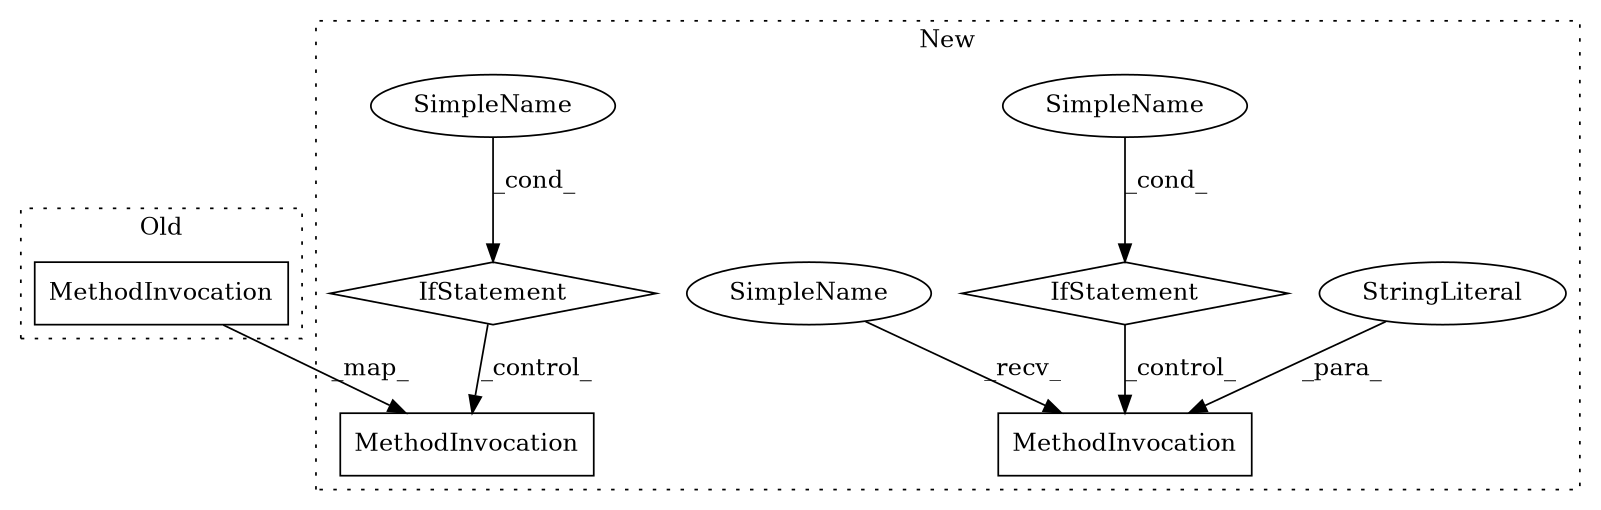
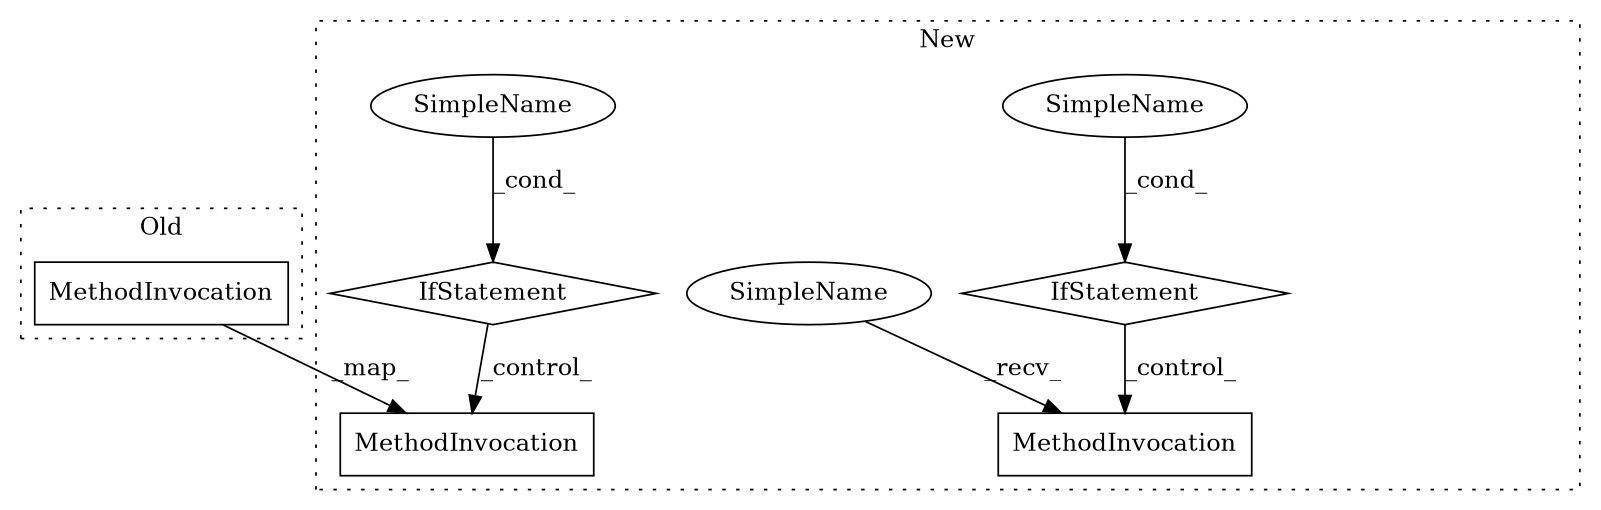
node "StringLiteral": removed
